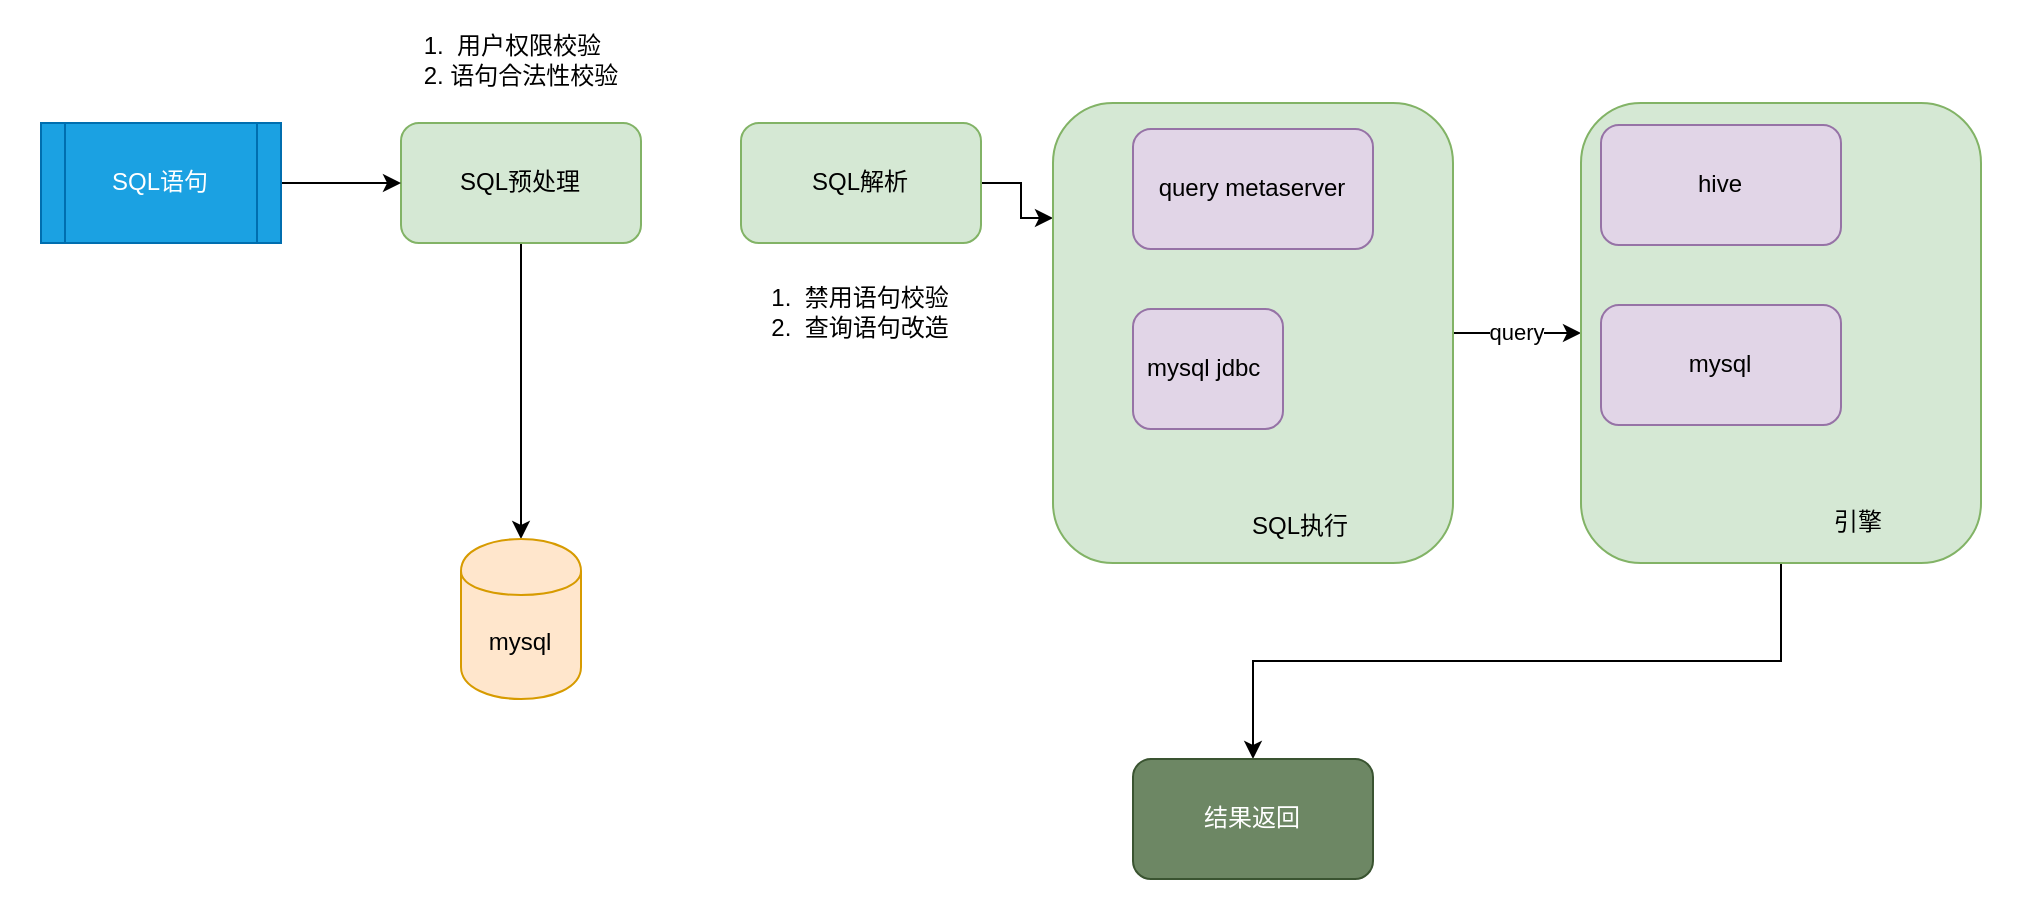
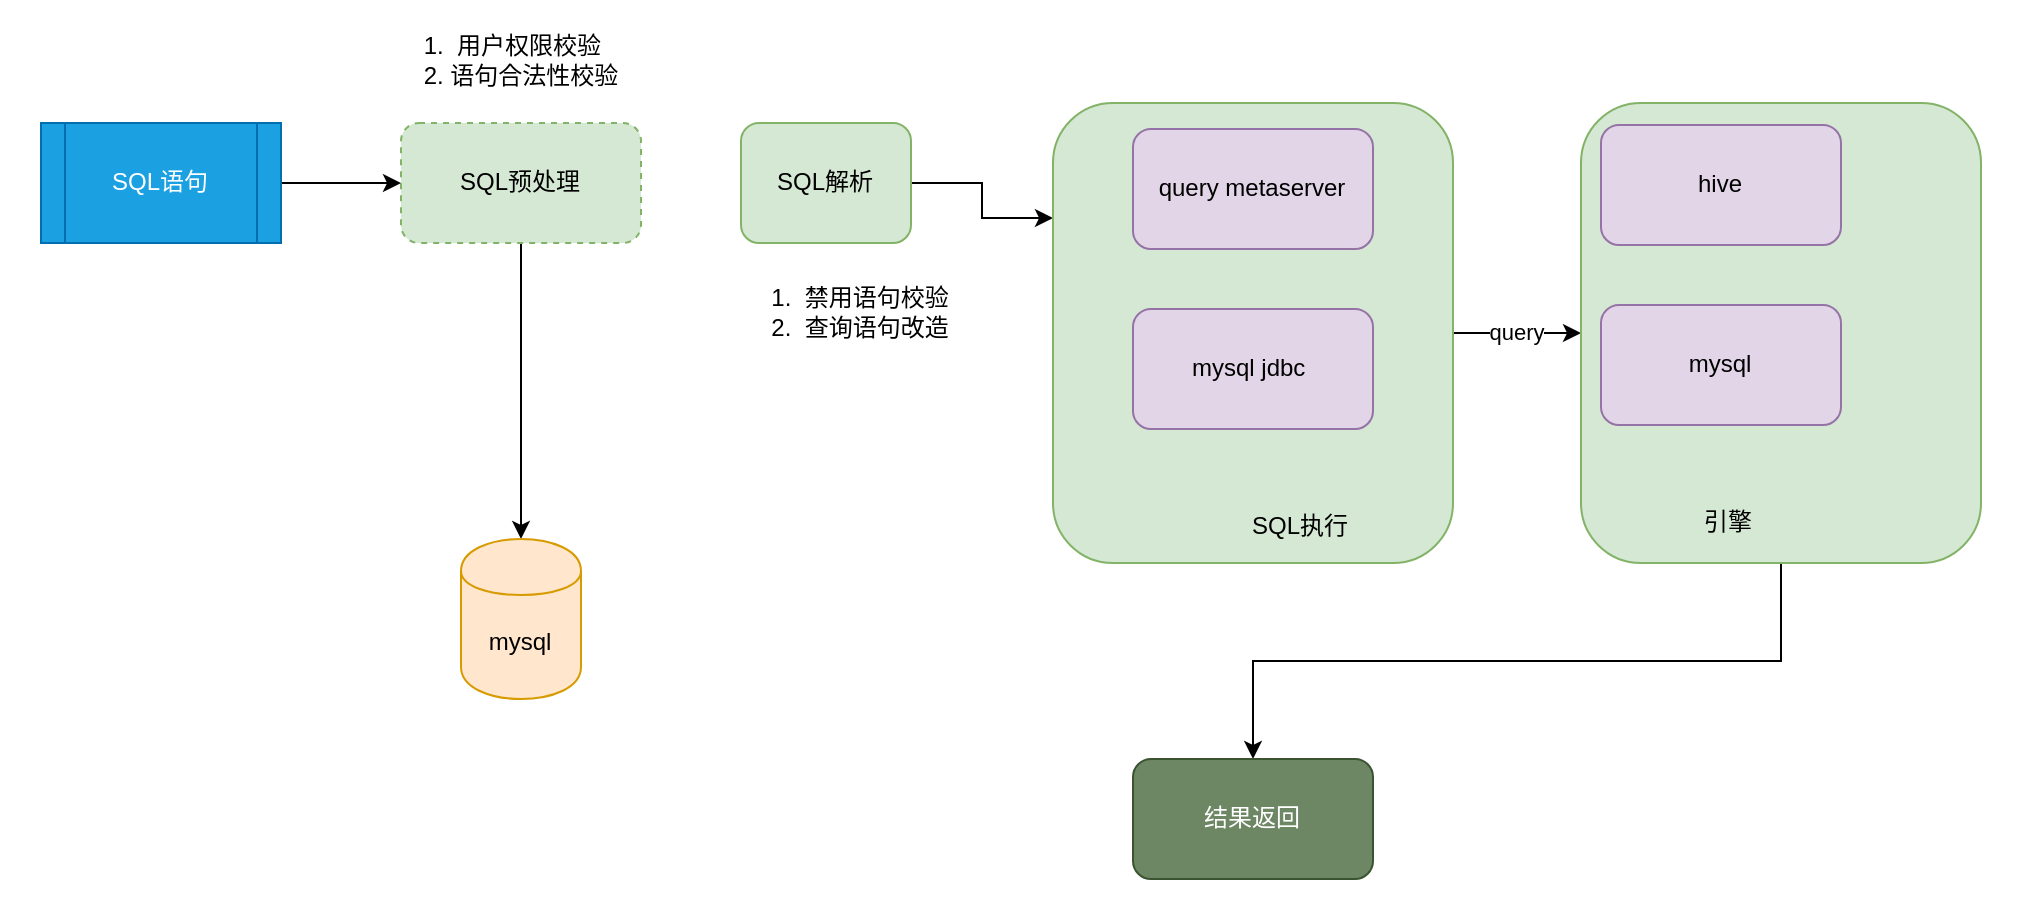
node "SQL预处理": style solid -> dashed
node "SQL解析": size 240x120 -> 170x120
node "mysql jdbc": size 150x120 -> 240x120
node "引擎": moved (1859, 522) -> (1729, 522)
